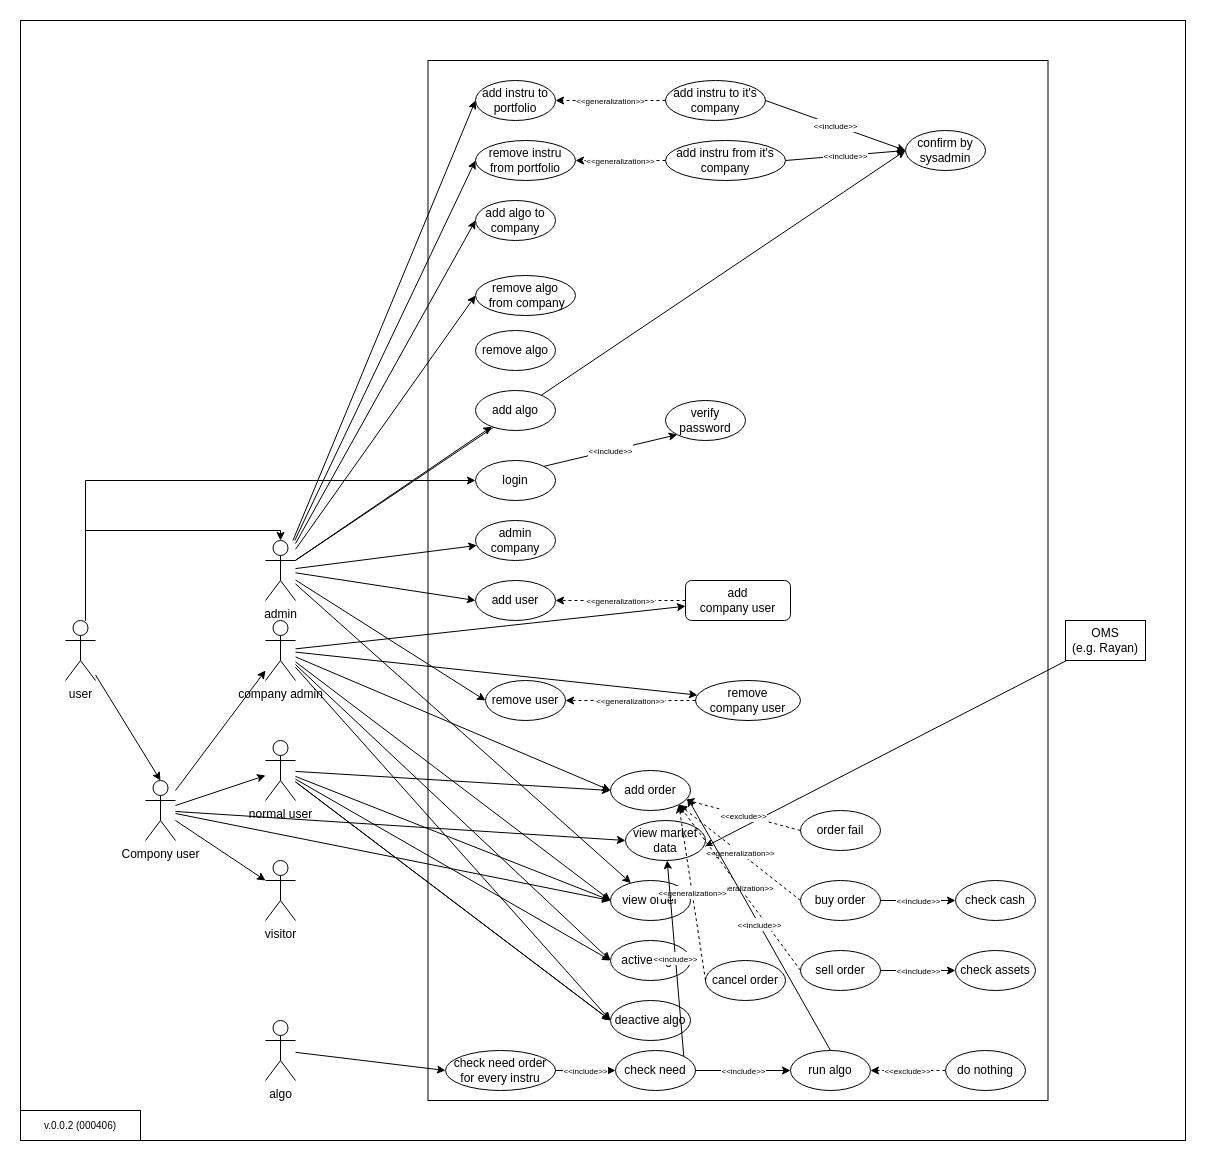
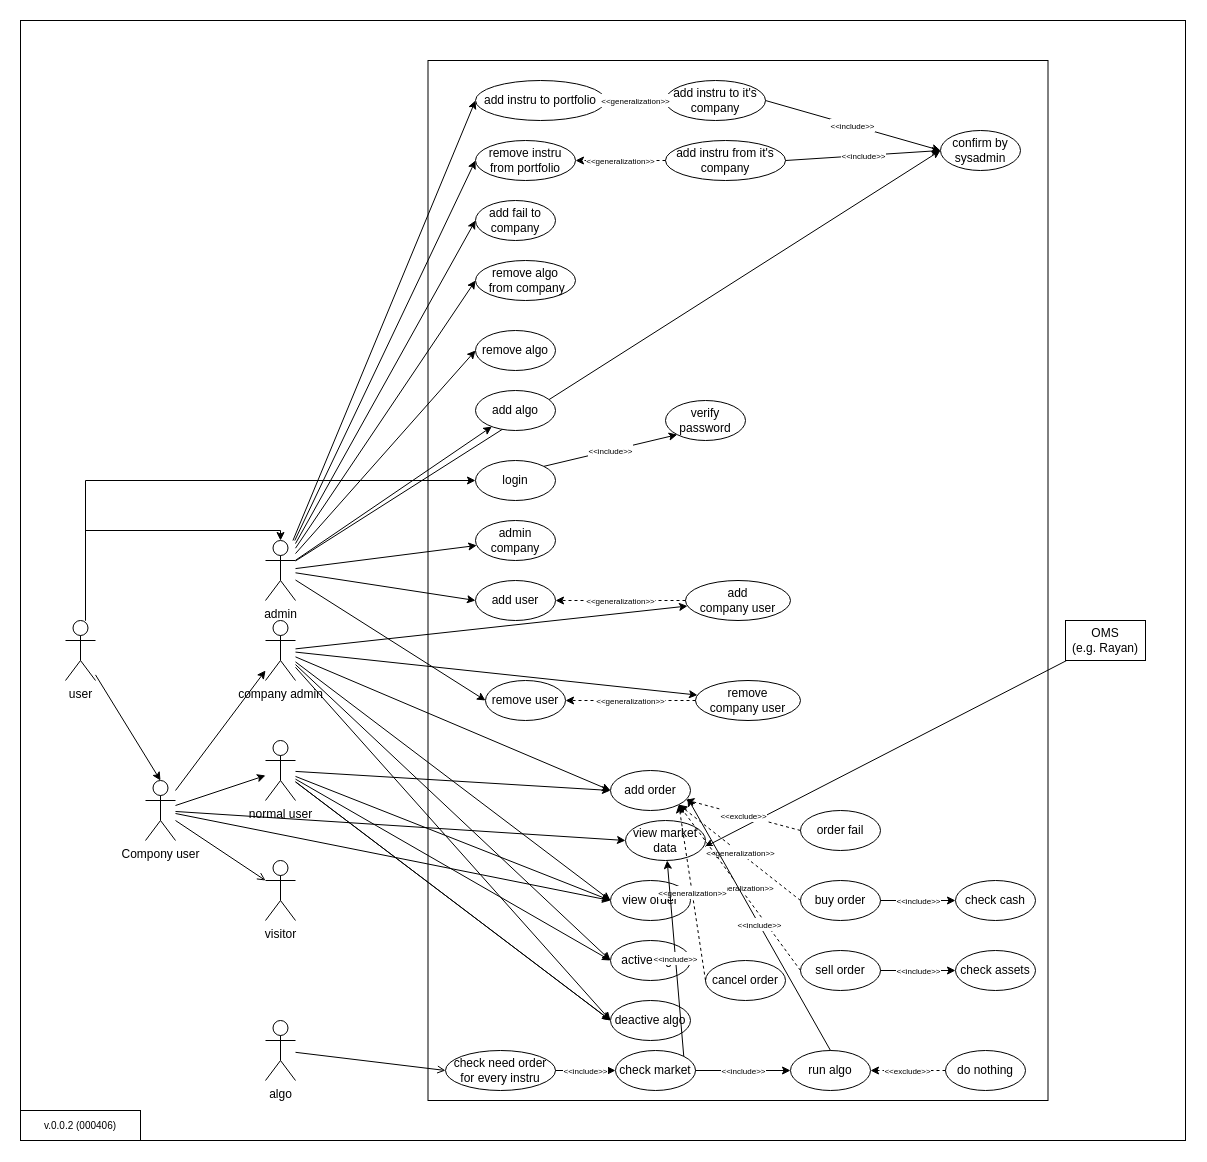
node "add instru to portfolio": size 80x40 -> 130x40
node "confirm by sysadmin": moved (946, 151) -> (981, 151)
node "add algo to company": label "add algo to company" -> "add fail to company"
node "remove algo from company": moved (526, 296) -> (526, 281)
node "add company user": shape rounded rectangle -> ellipse
edge "admin" -> "view order": now "admin" -> "remove algo"
edge "Compony user" -> "visitor": arrowhead classic -> open
edge "algo" -> "check need order for every instru": arrowhead classic -> open
node "check need": label "check need" -> "check market"
